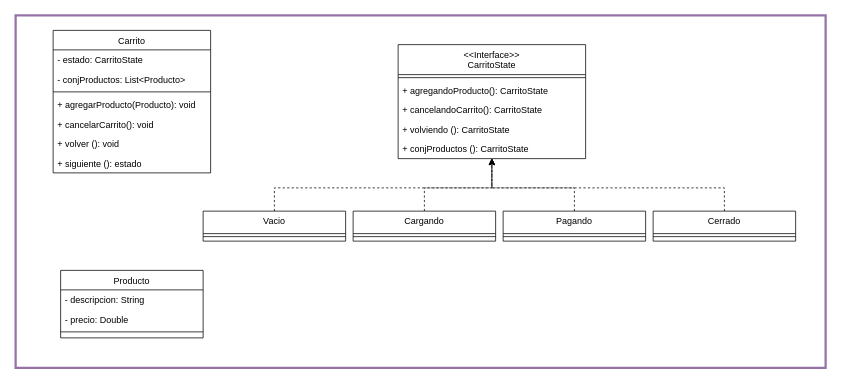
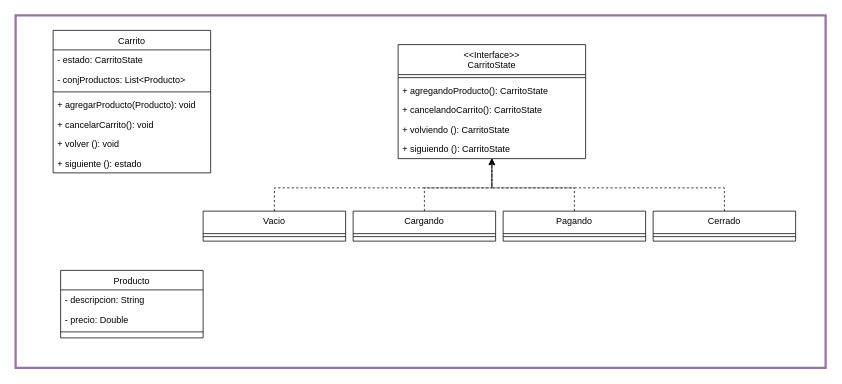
node "+ conjProductos (): CarritoState": label "+ conjProductos (): CarritoState" -> "+ siguiendo (): CarritoState"
